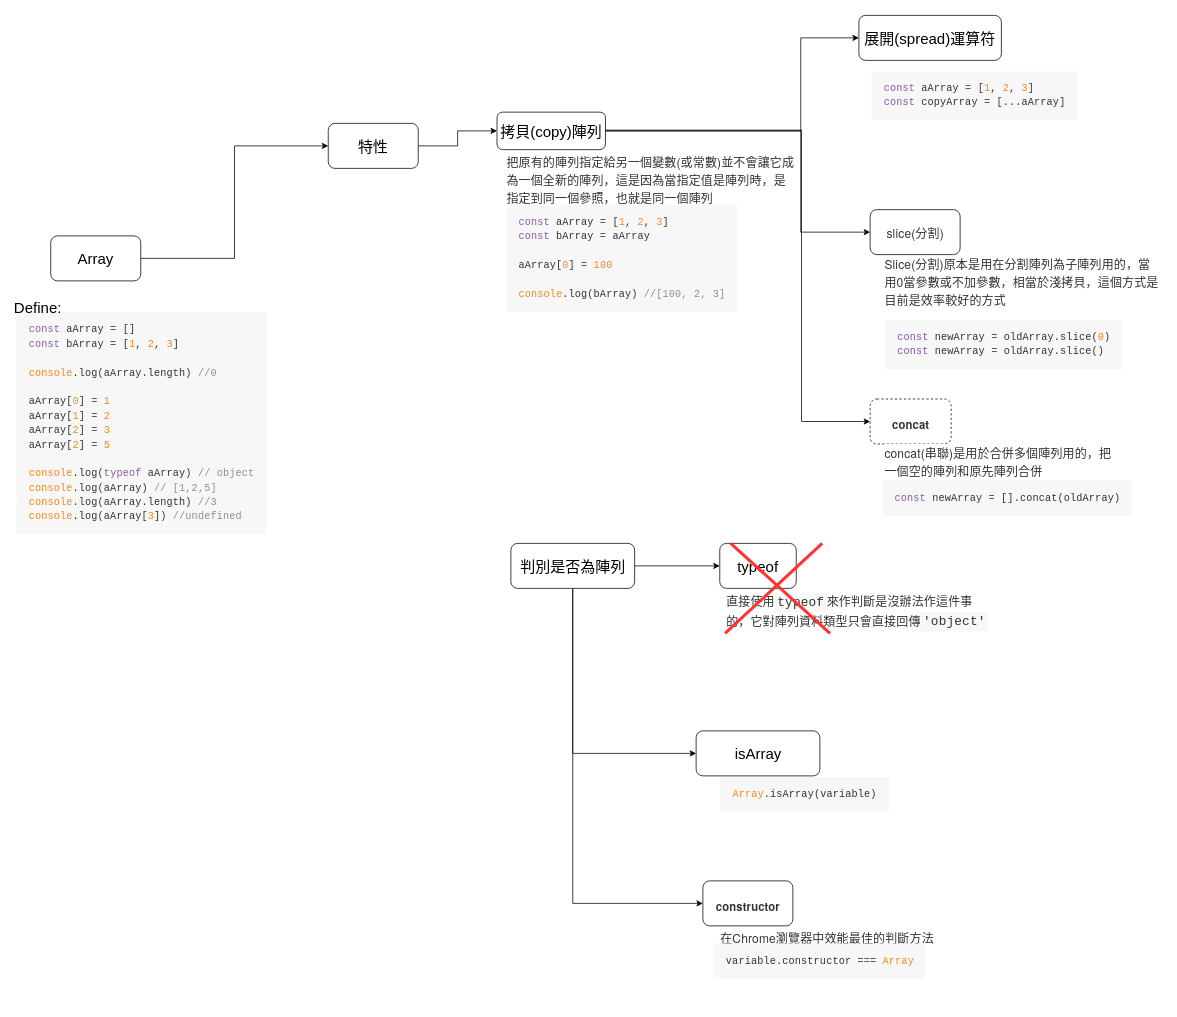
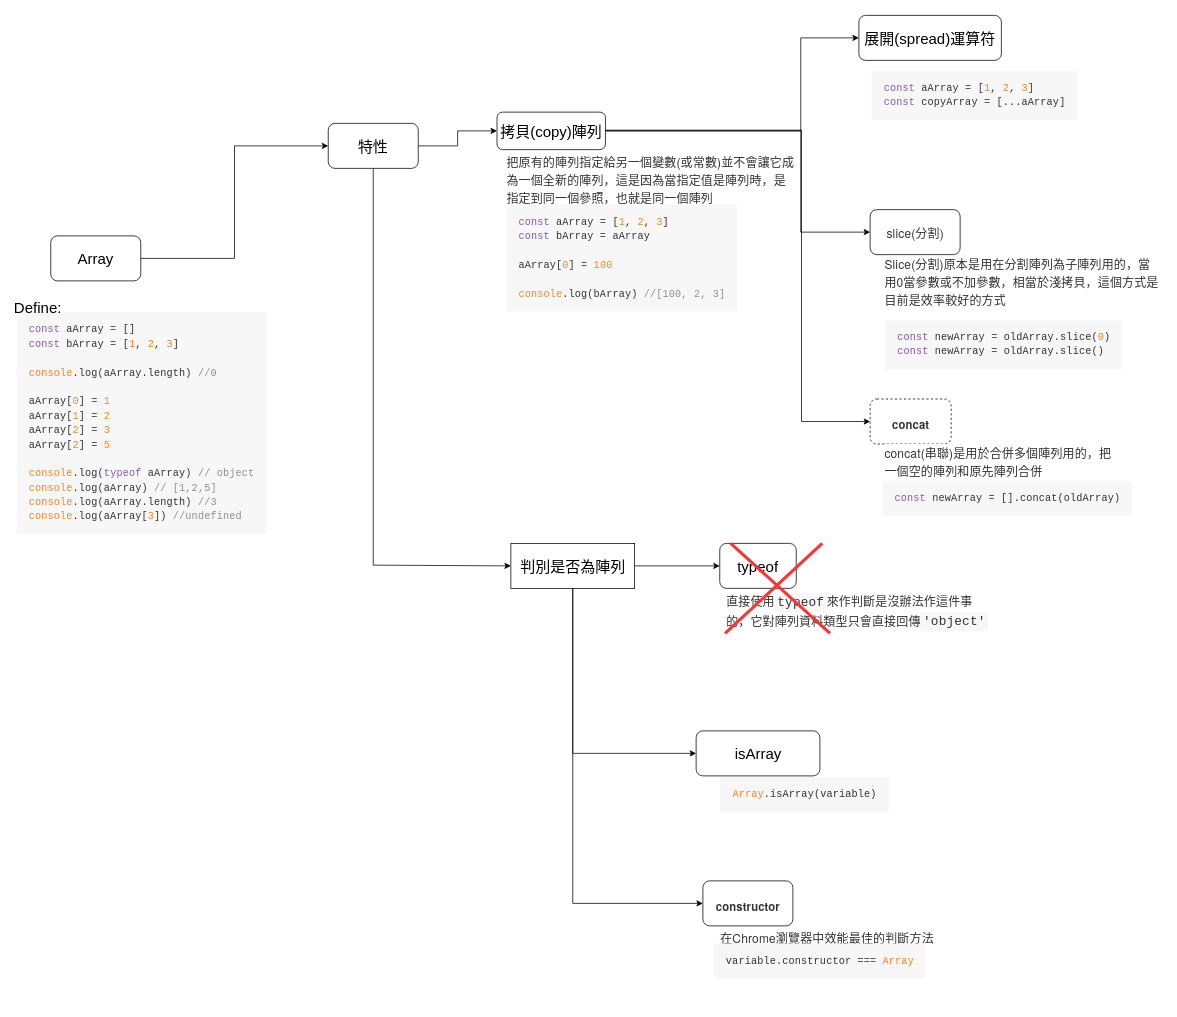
edge "特性" -> "判別是否為陣列": added
node "判別是否為陣列": shape rounded rectangle -> rectangle
